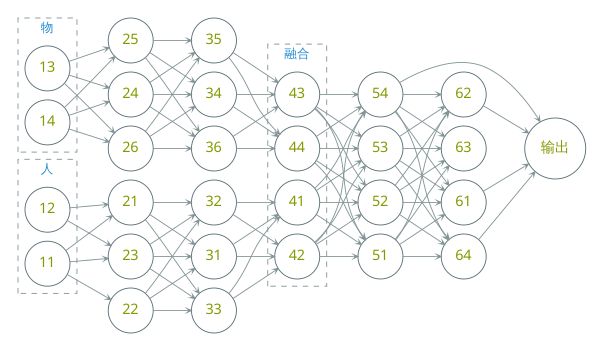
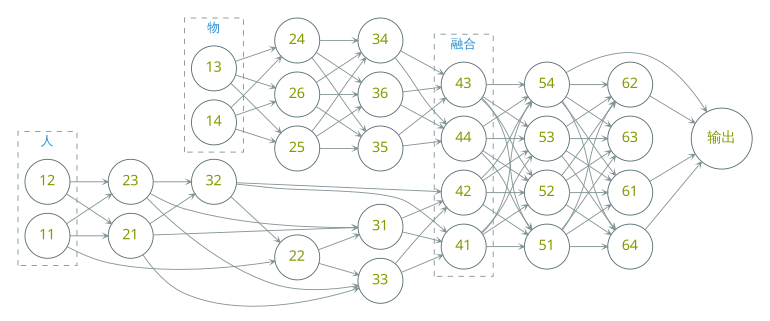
edge "22" -> "32": reversed
